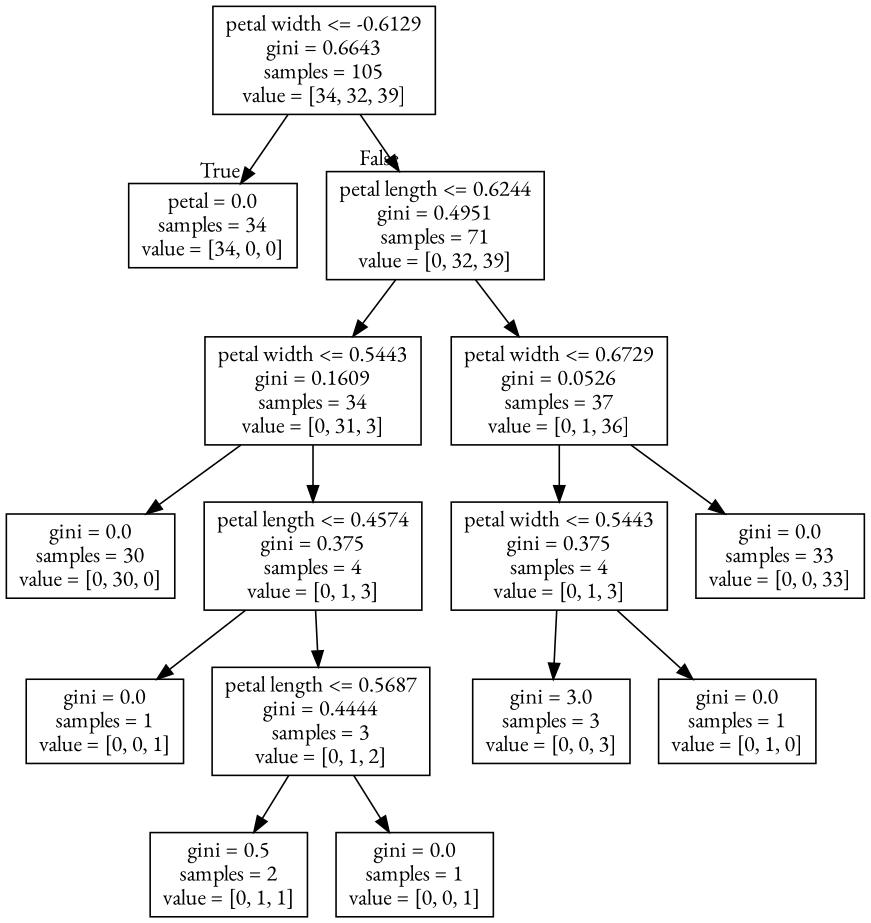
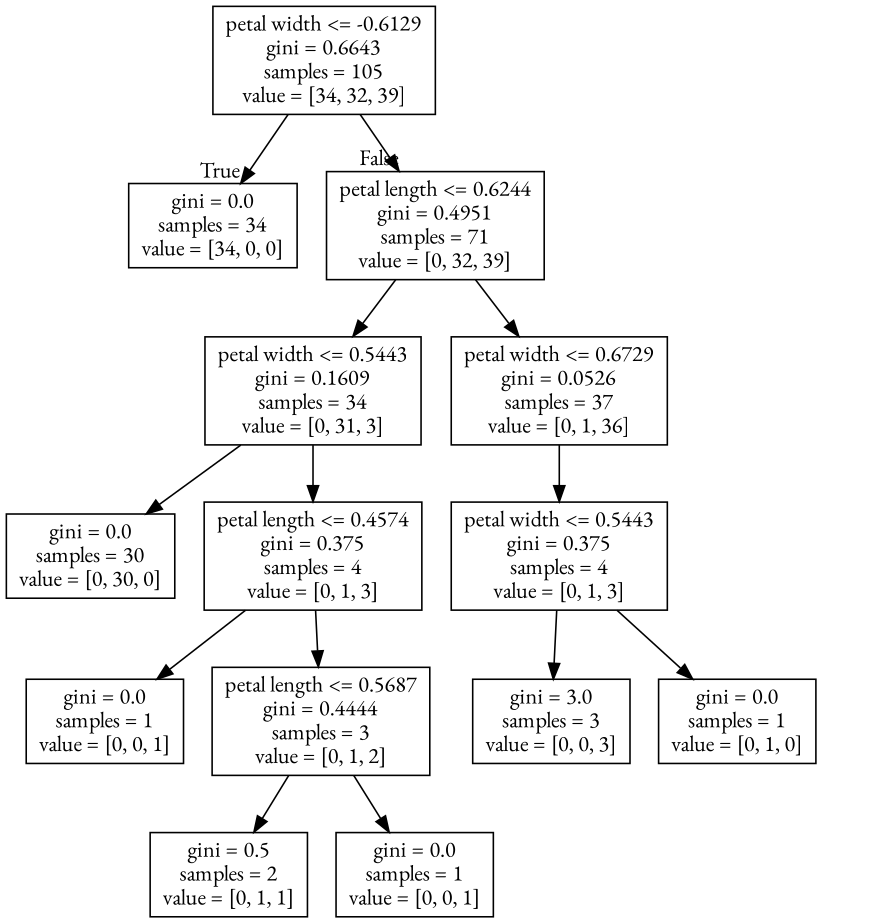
node "petal = 0.0 samples = 34 value = [34, 0, 0]": label "petal = 0.0 samples = 34 value = [34, 0, 0]" -> "gini = 0.0 samples = 34 value = [34, 0, 0]"
node "gini = 0.0 samples = 33 value = [0, 0, 33]": removed
